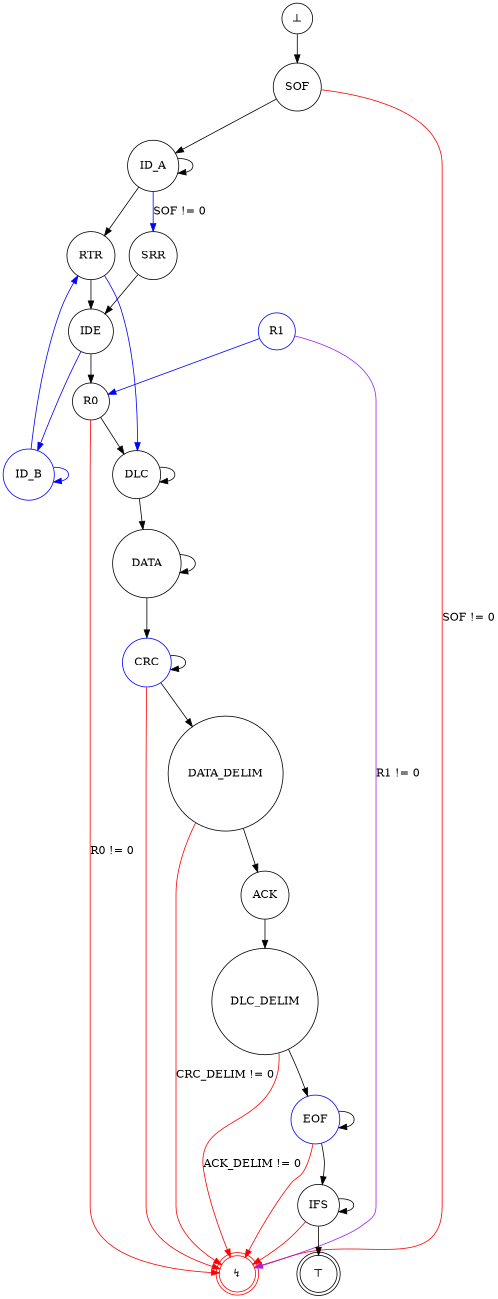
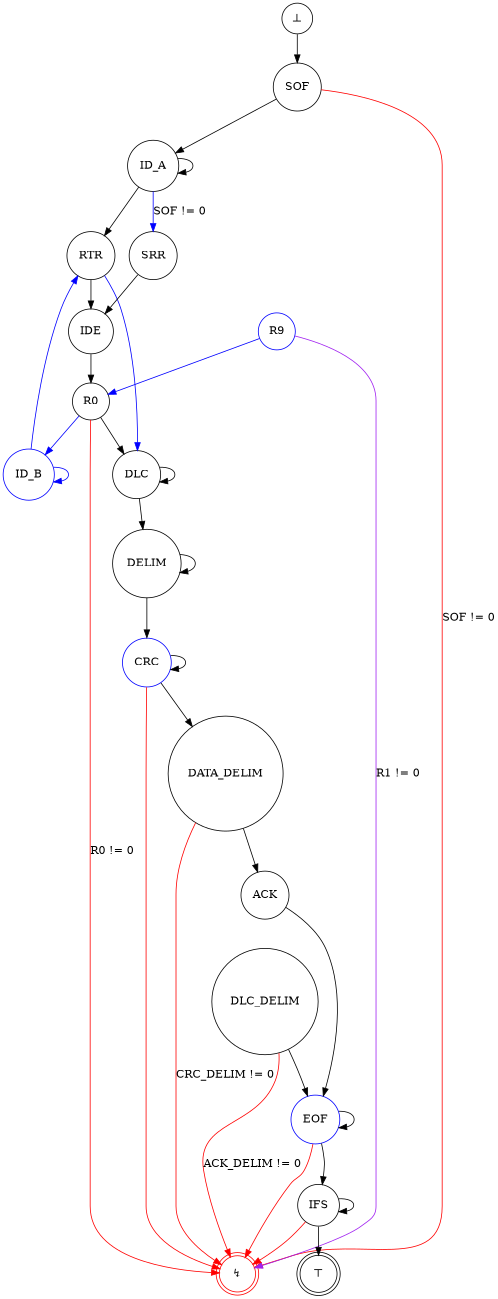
node "R1": label "R1" -> "R9"
edge "IDE" -> "ID_B": now "R0" -> "ID_B"
node "DATA": label "DATA" -> "DELIM"
edge "ACK" -> "DLC_DELIM": now "ACK" -> "EOF"
